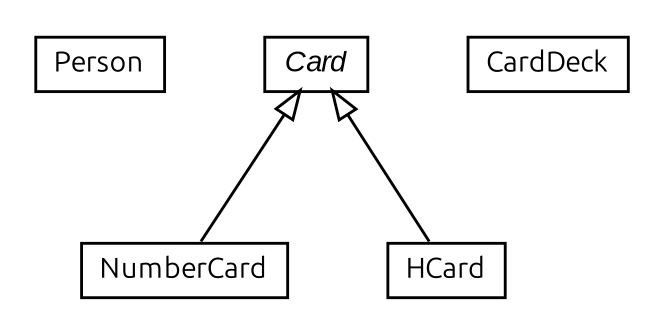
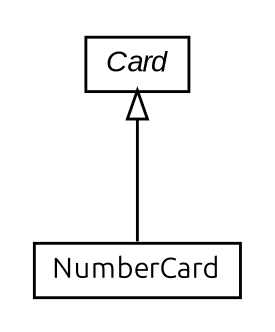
node "Person": removed
node "CardDeck": removed
node "HCard": removed
